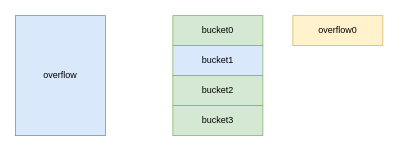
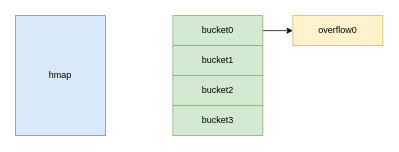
edge "bucket0" -> "bucket1": now "bucket0" -> "overflow0"
node "bucket1": fillcolor #dae8fc -> #d5e8d4
node "overflow": label "overflow" -> "hmap"
